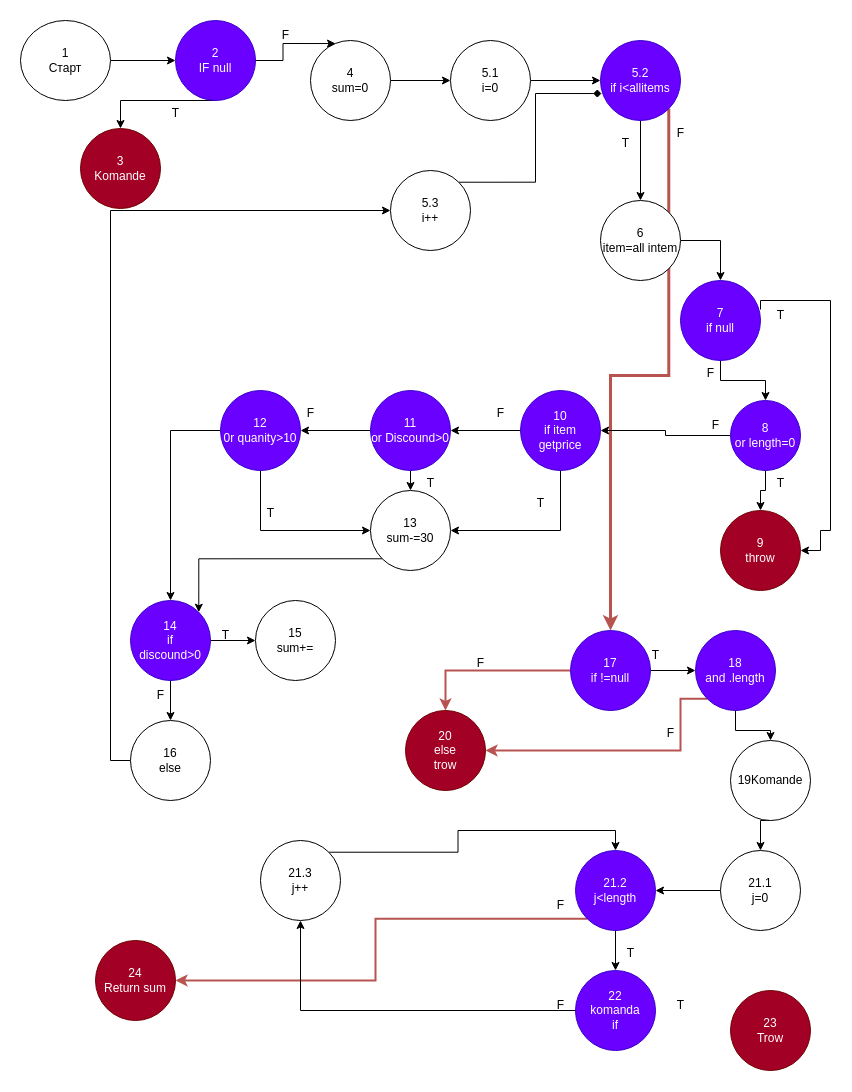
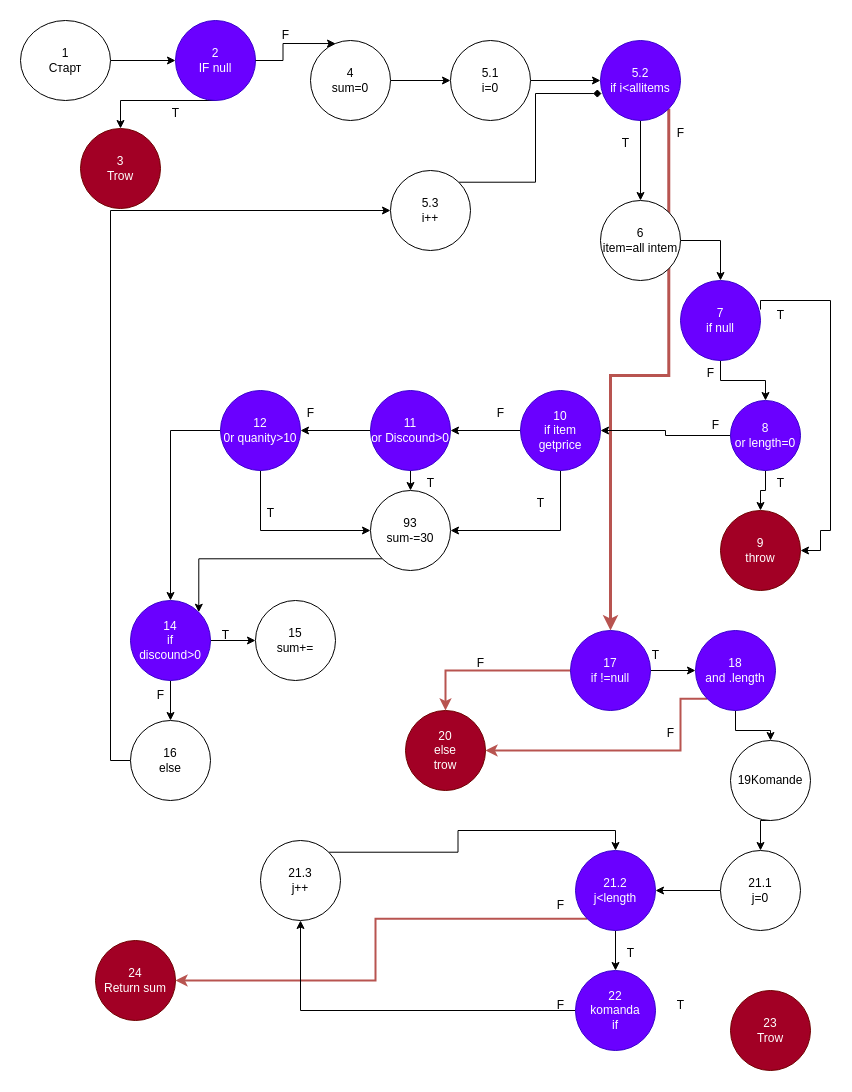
node "3 Komande": label "3 Komande" -> "3 Trow"
node "13 sum-=30": label "13 sum-=30" -> "93 sum-=30"
